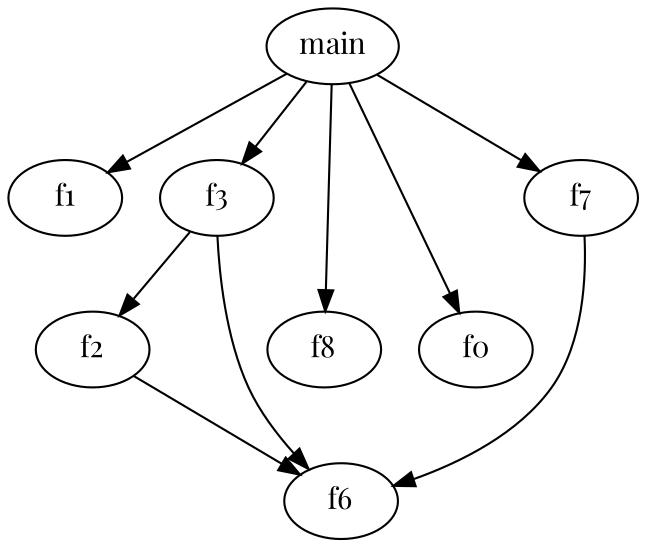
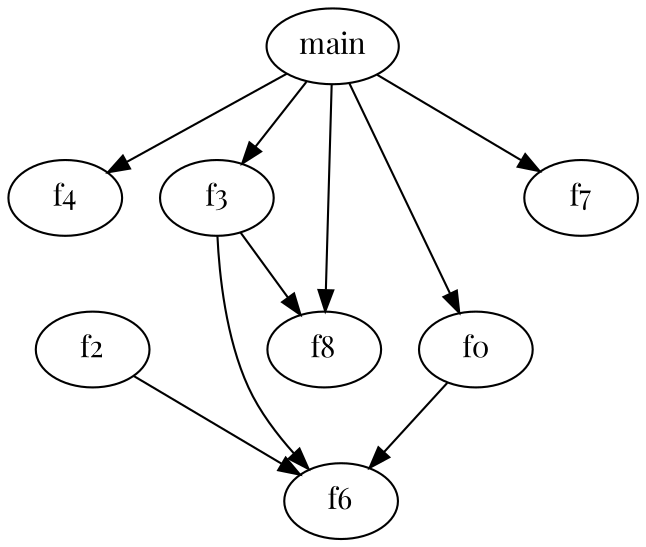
node "f1": label "f1" -> "f4"
edge "f3" -> "f2": now "f3" -> "f8"
edge "f7" -> "f6": now "f0" -> "f6"
